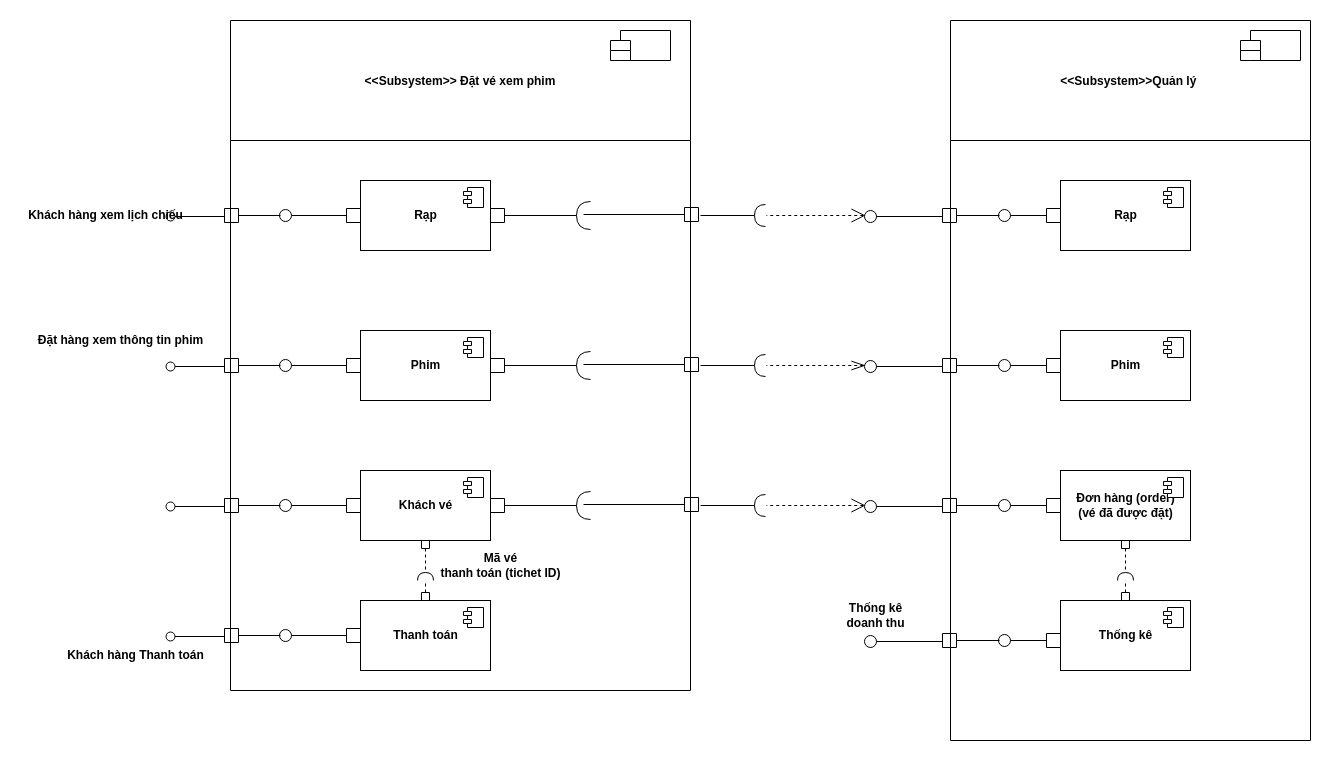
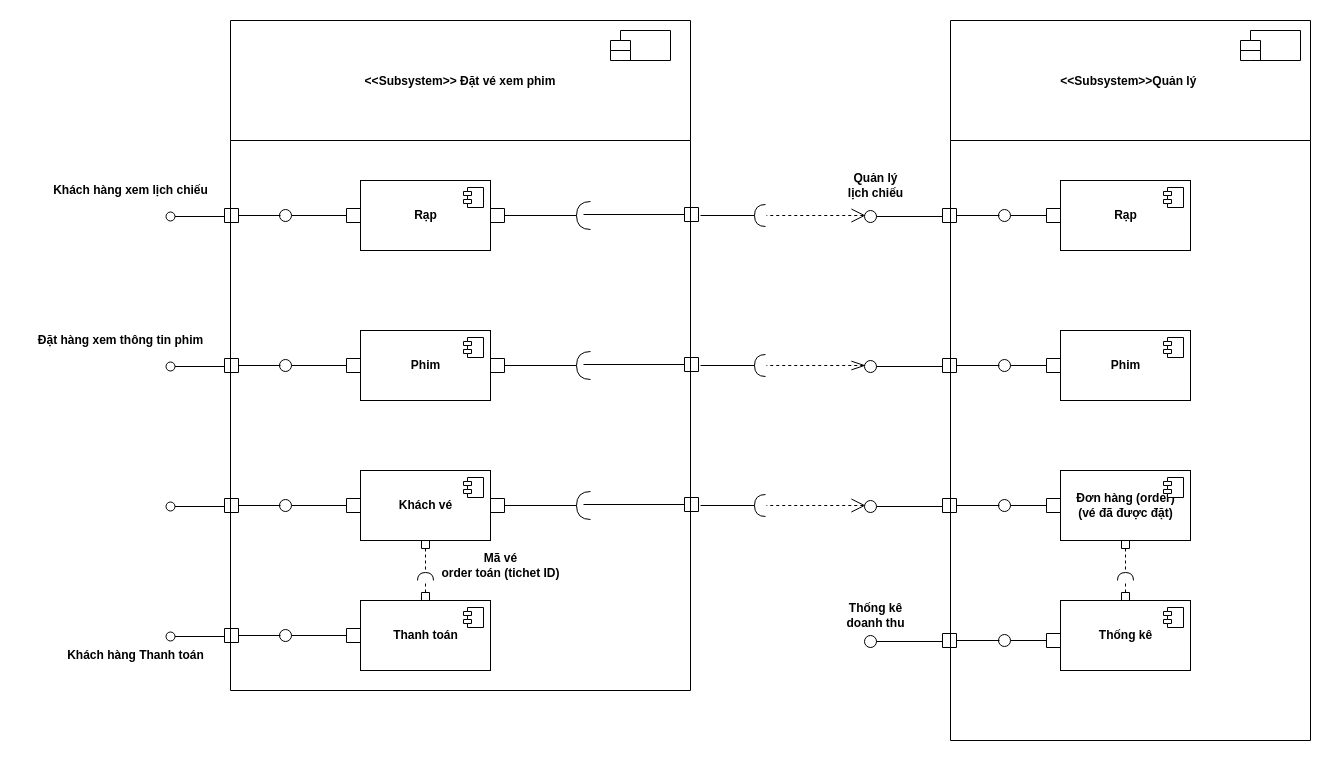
node "Quản lý lịch chiếu": added
node "Khách hàng xem lịch chiếu": moved (106, 216) -> (131, 191)
node "Mã vé thanh toán (tichet ID)": label "Mã vé thanh toán (tichet ID)" -> "Mã vé order toán (tichet ID)"
